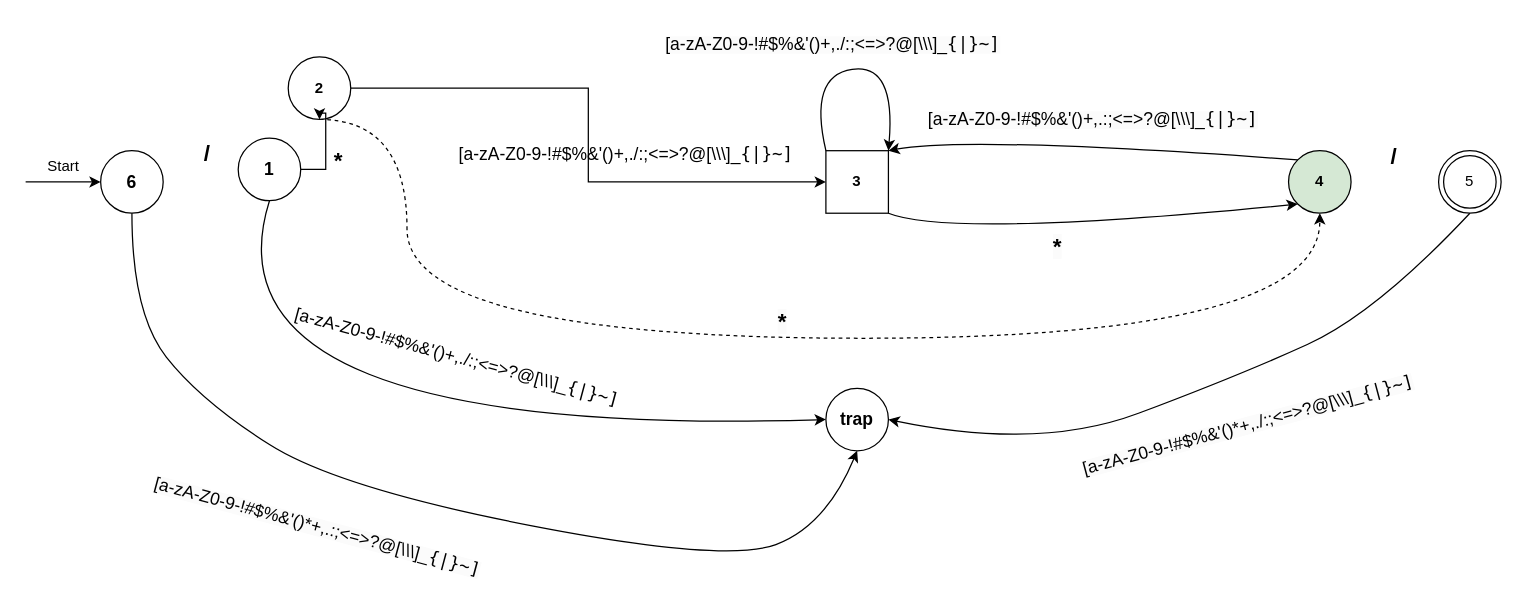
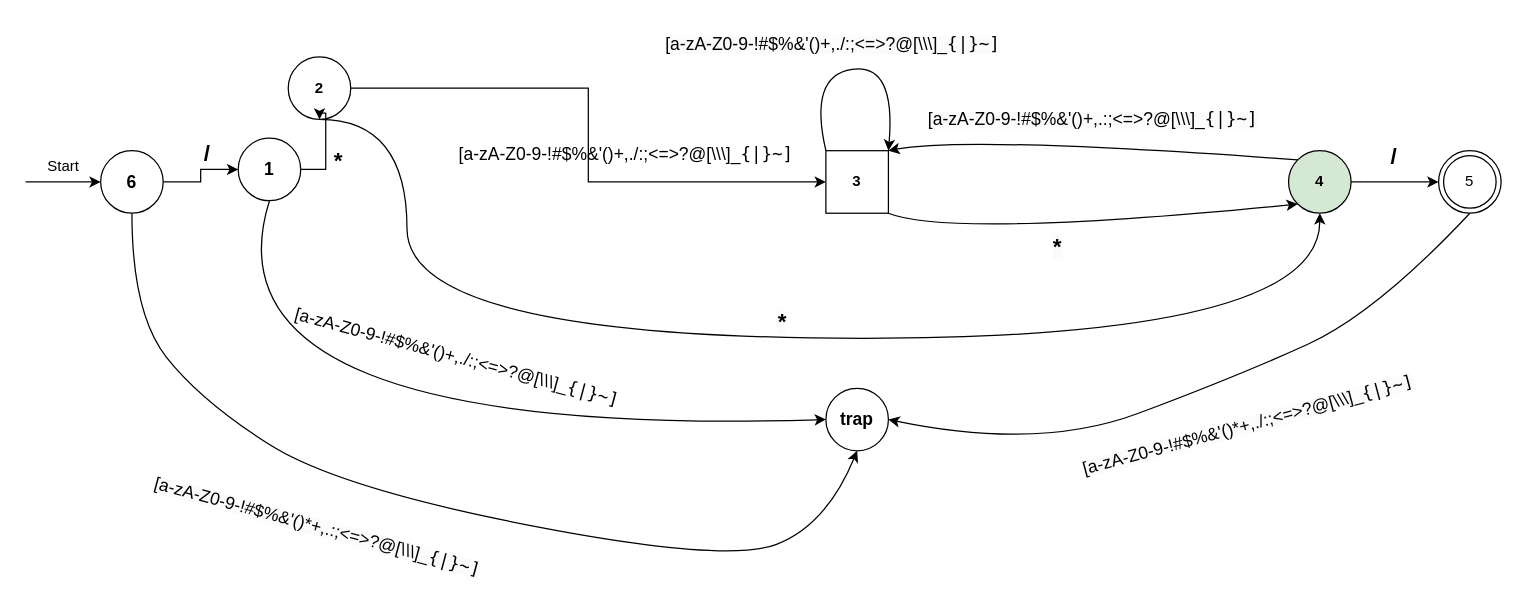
edge "6" -> "1": added
edge "4" -> "5": added
edge "2" -> "4": style dashed -> solid
